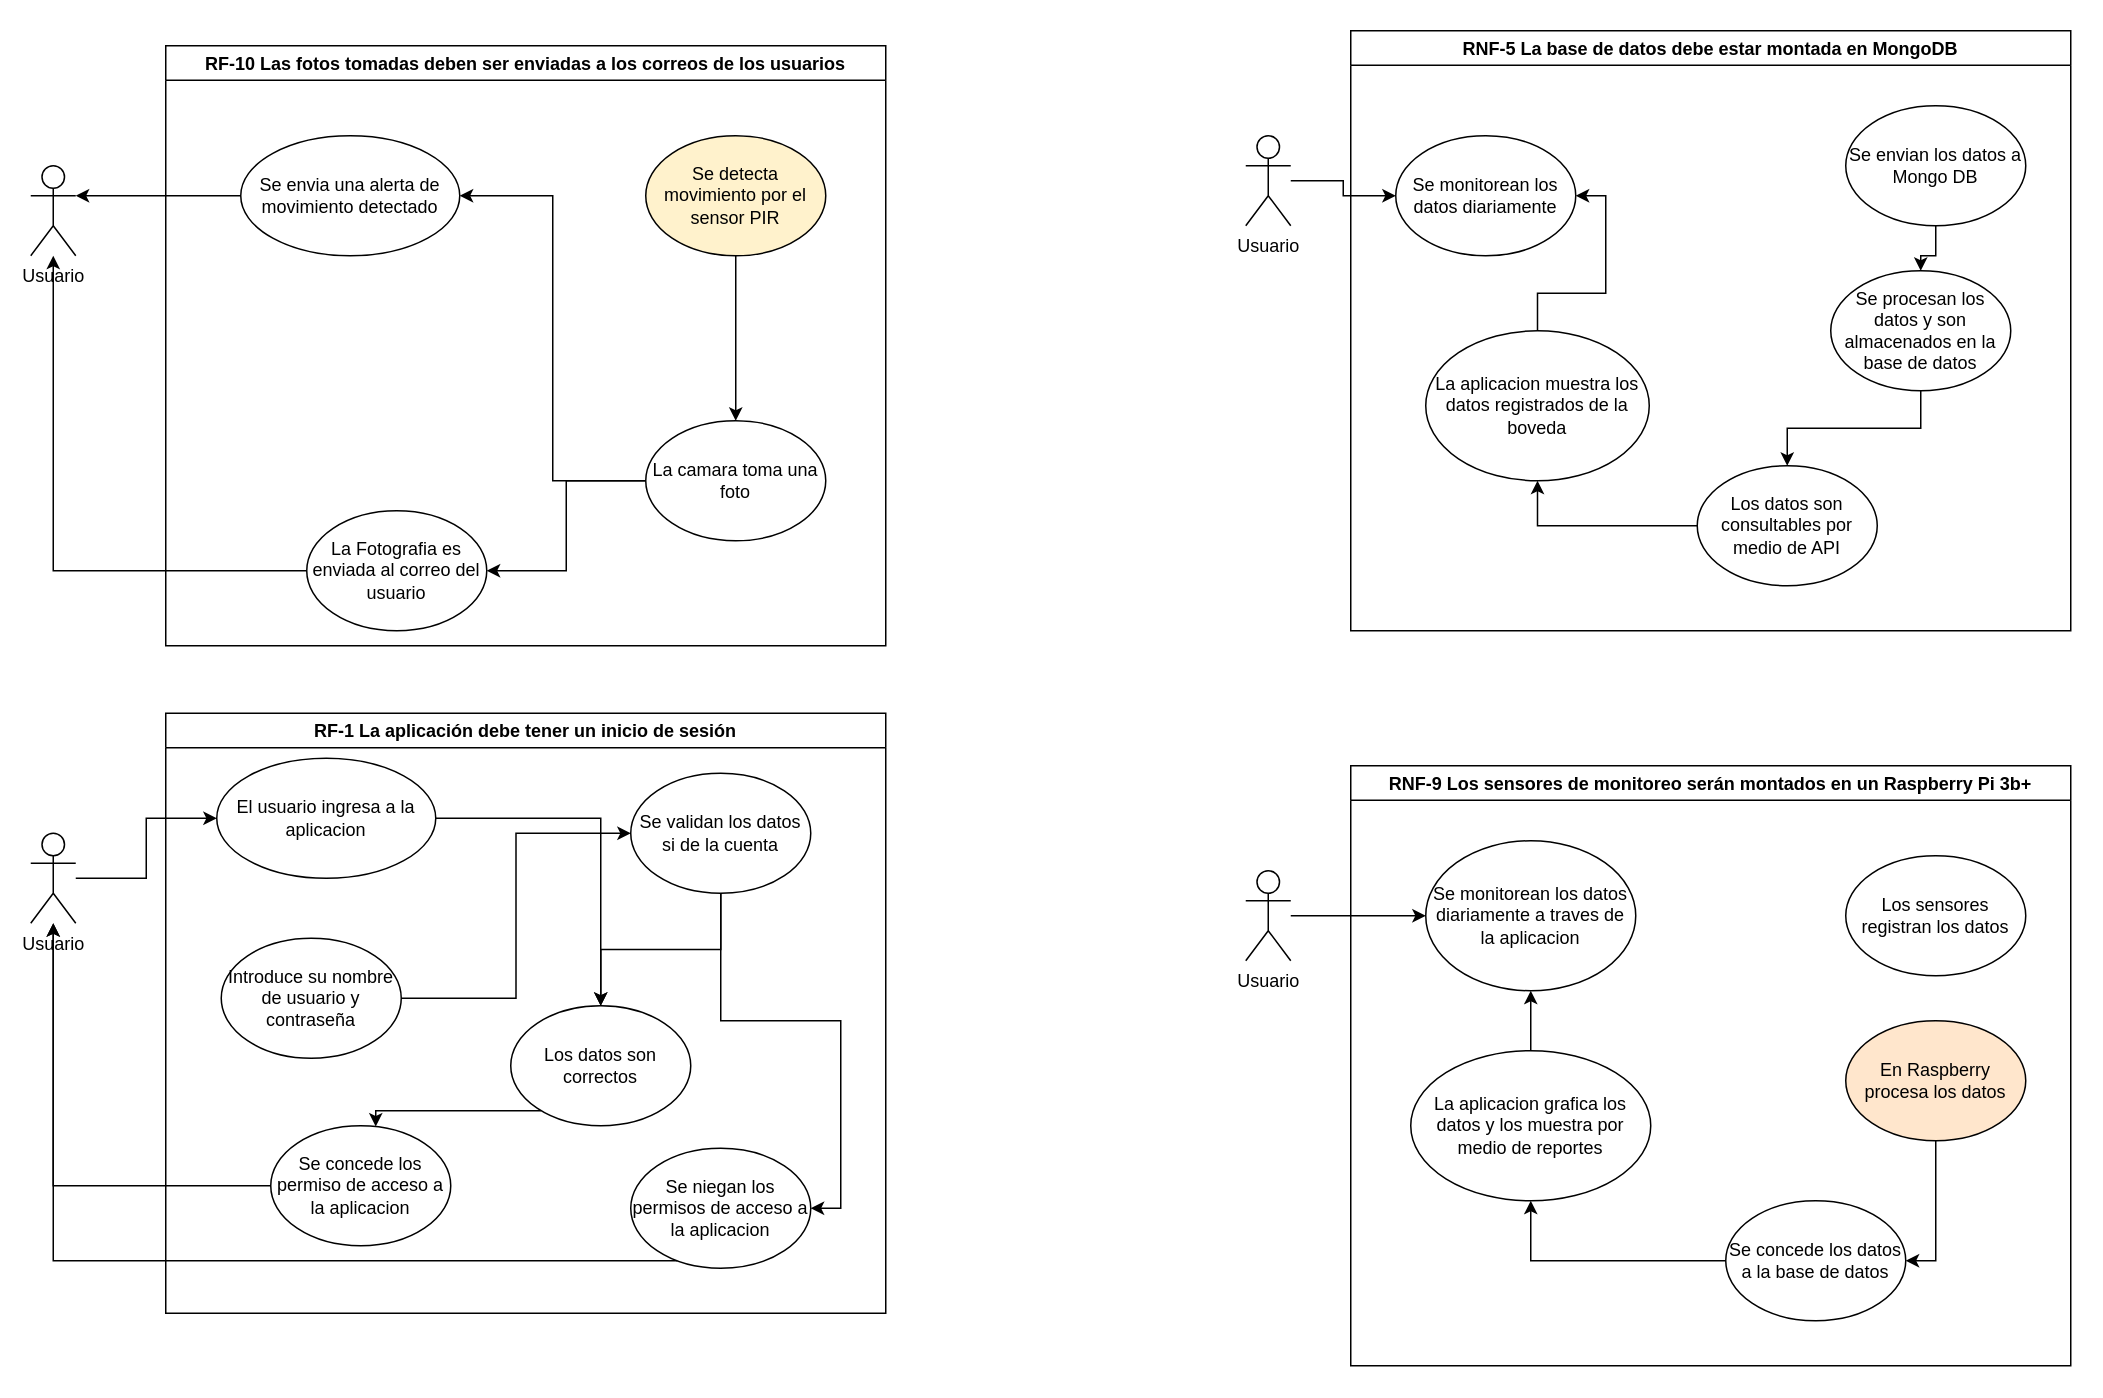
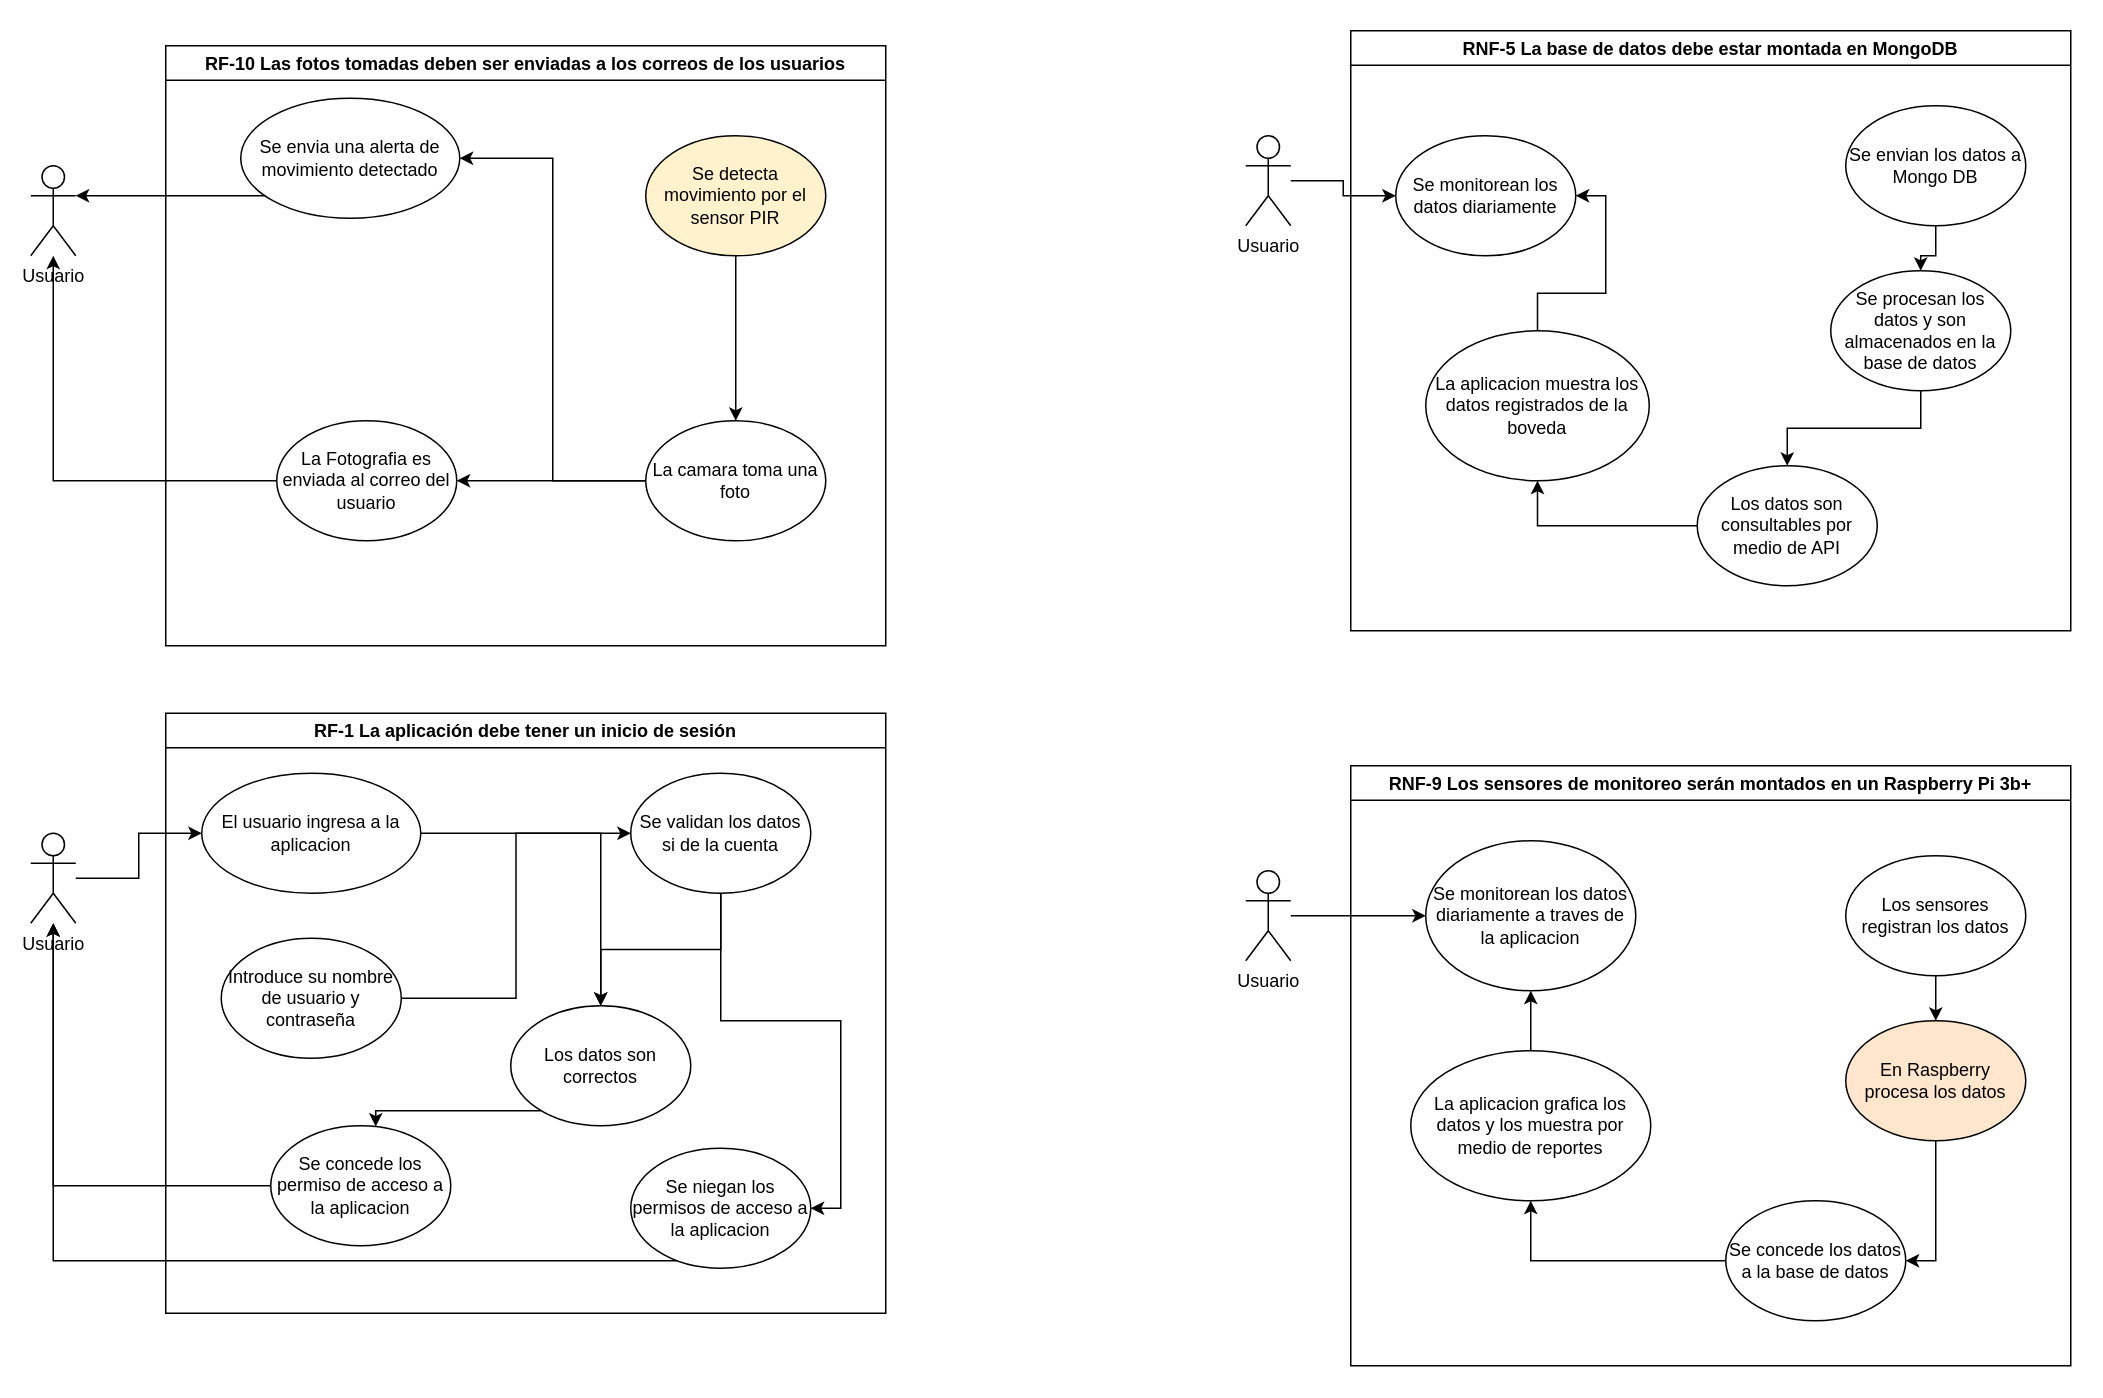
node "Se envia una alerta de movimiento detectado": moved (350, 196) -> (350, 158)
node "La Fotografia es enviada al correo del usuario": moved (397, 571) -> (367, 481)
node "El usuario ingresa a la aplicacion": moved (326, 818) -> (311, 833)
edge "Los sensores registran los datos" -> "En Raspberry procesa los datos": added
